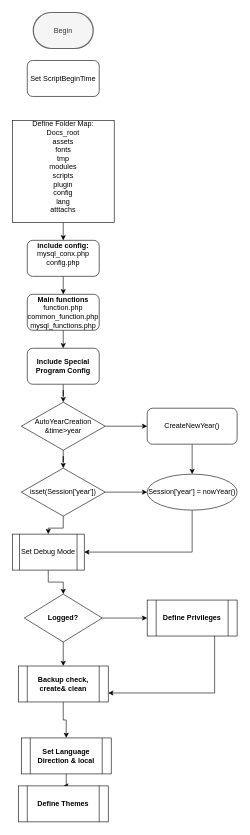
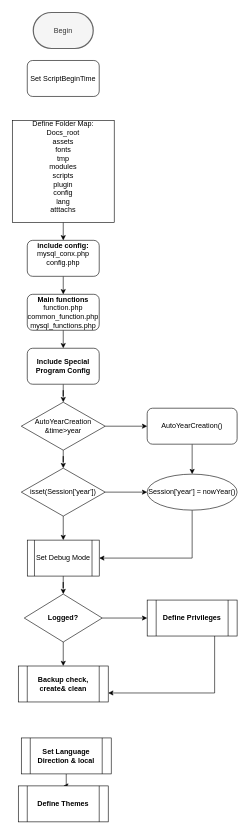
node "CreateNewYear()": label "CreateNewYear()" -> "AutoYearCreation()"
node "Set Debug Mode": moved (48, 552) -> (63, 558)
edge "Backup check, create& clean" -> "Set Language Direction & local": removed
